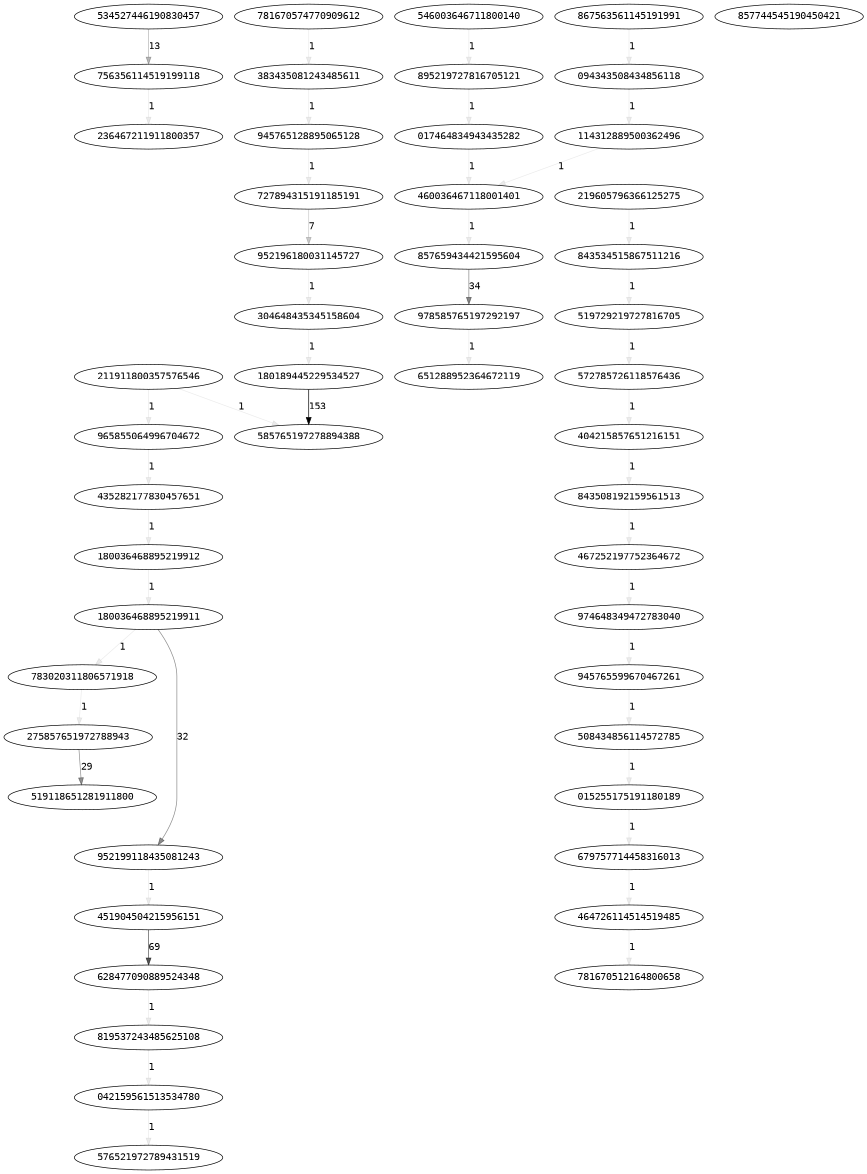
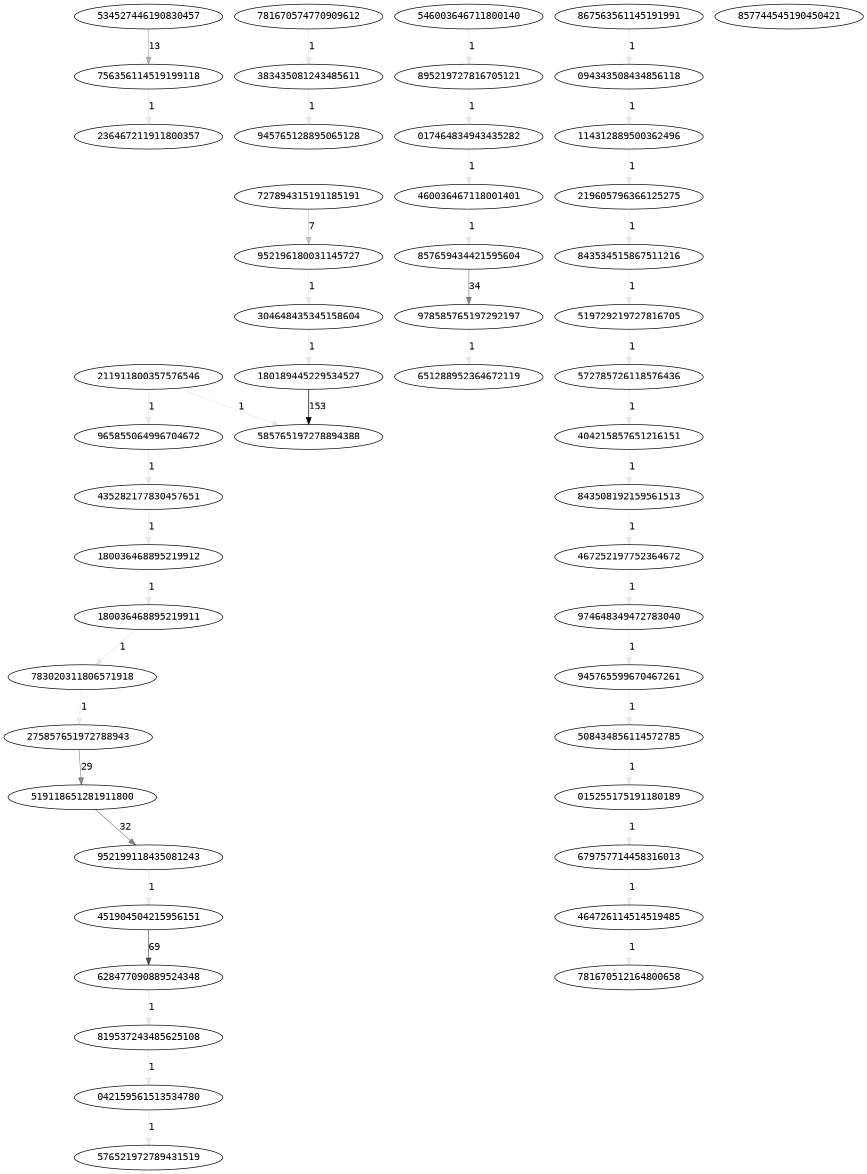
edge "945765128895065128" -> "727894315191185191": removed, label "1"
edge "114312889500362496" -> "460036467118001401": now "114312889500362496" -> "219605796366125275"
edge "180036468895219911" -> "952199118435081243": now "519118651281911800" -> "952199118435081243"
